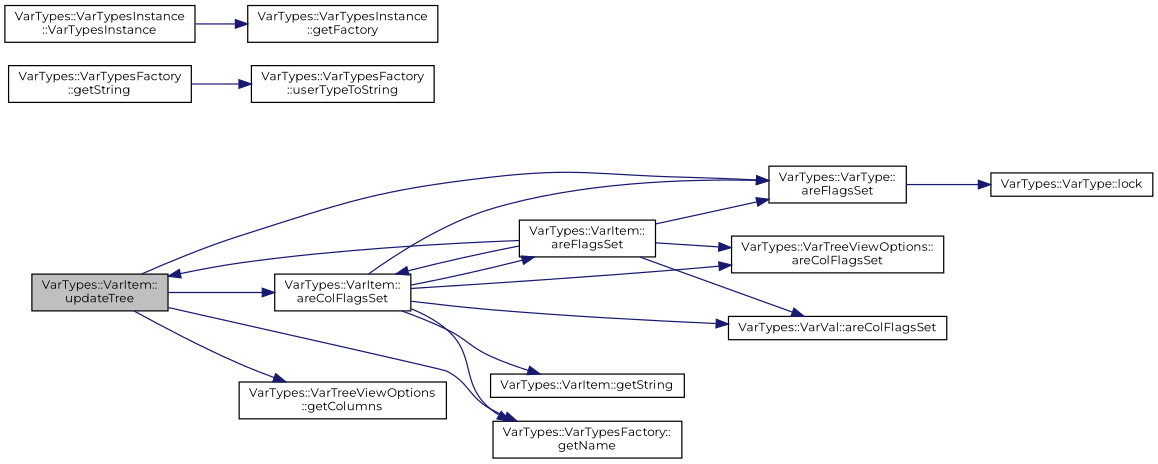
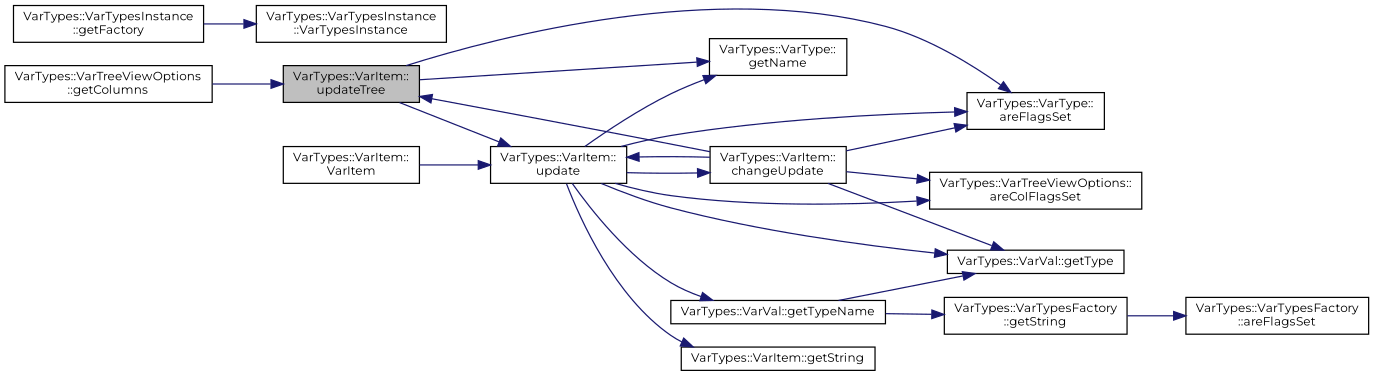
edge "VarTypes::VarTypesInstance ::VarTypesInstance" -> "VarTypes::VarTypesInstance ::getFactory": reversed
node "VarTypes::VarTypesFactory ::userTypeToString": label "VarTypes::VarTypesFactory ::userTypeToString" -> "VarTypes::VarTypesFactory ::areFlagsSet"
node "VarTypes::VarItem:: VarItem": added
node "VarTypes::VarType::lock": removed
node "VarTypes::VarItem:: areFlagsSet": label "VarTypes::VarItem:: areFlagsSet" -> "VarTypes::VarItem:: changeUpdate"
node "VarTypes::VarItem:: areColFlagsSet": label "VarTypes::VarItem:: areColFlagsSet" -> "VarTypes::VarItem:: update"
node "VarTypes::VarVal::getTypeName": added
node "VarTypes::VarVal::areColFlagsSet": label "VarTypes::VarVal::areColFlagsSet" -> "VarTypes::VarVal::getType"
edge "VarTypes::VarItem:: updateTree" -> "VarTypes::VarTreeViewOptions ::getColumns": reversed
node "VarTypes::VarTypesFactory:: getName": label "VarTypes::VarTypesFactory:: getName" -> "VarTypes::VarType:: getName"
